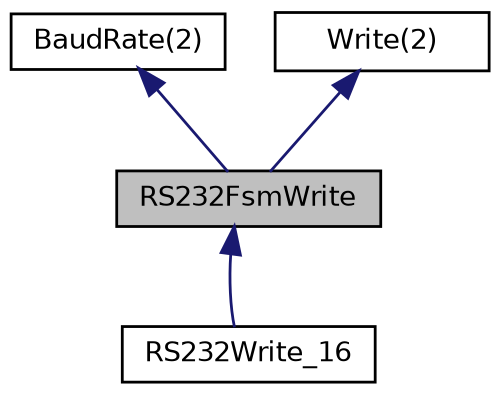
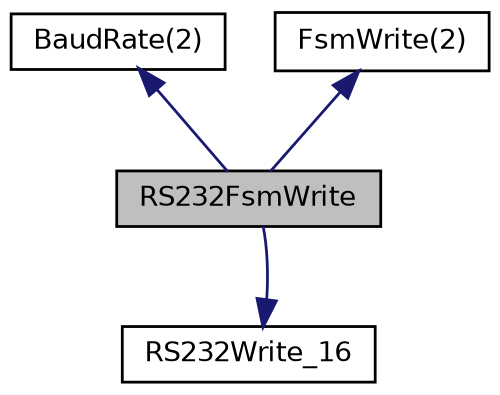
node "Write(2)": label "Write(2)" -> "FsmWrite(2)"
edge "RS232Write_16" -> "RS232FsmWrite": reversed
